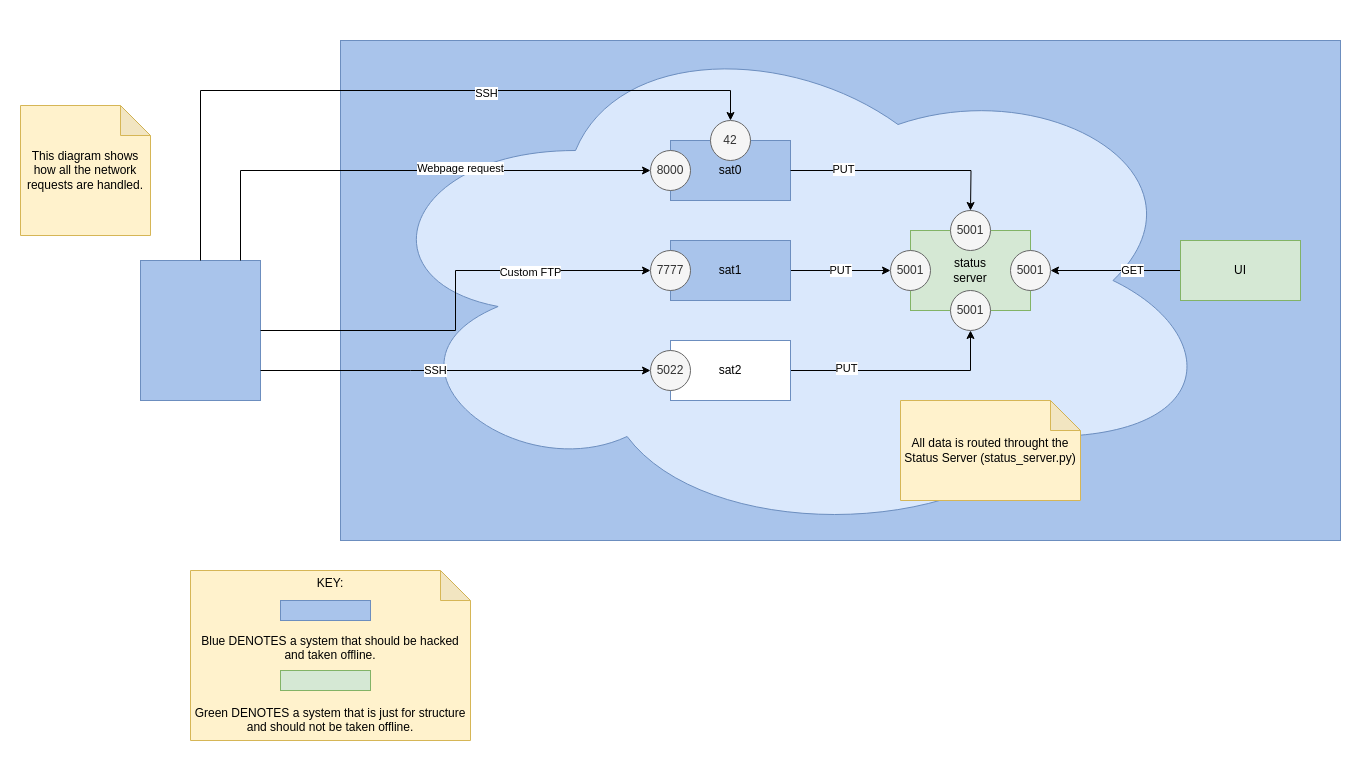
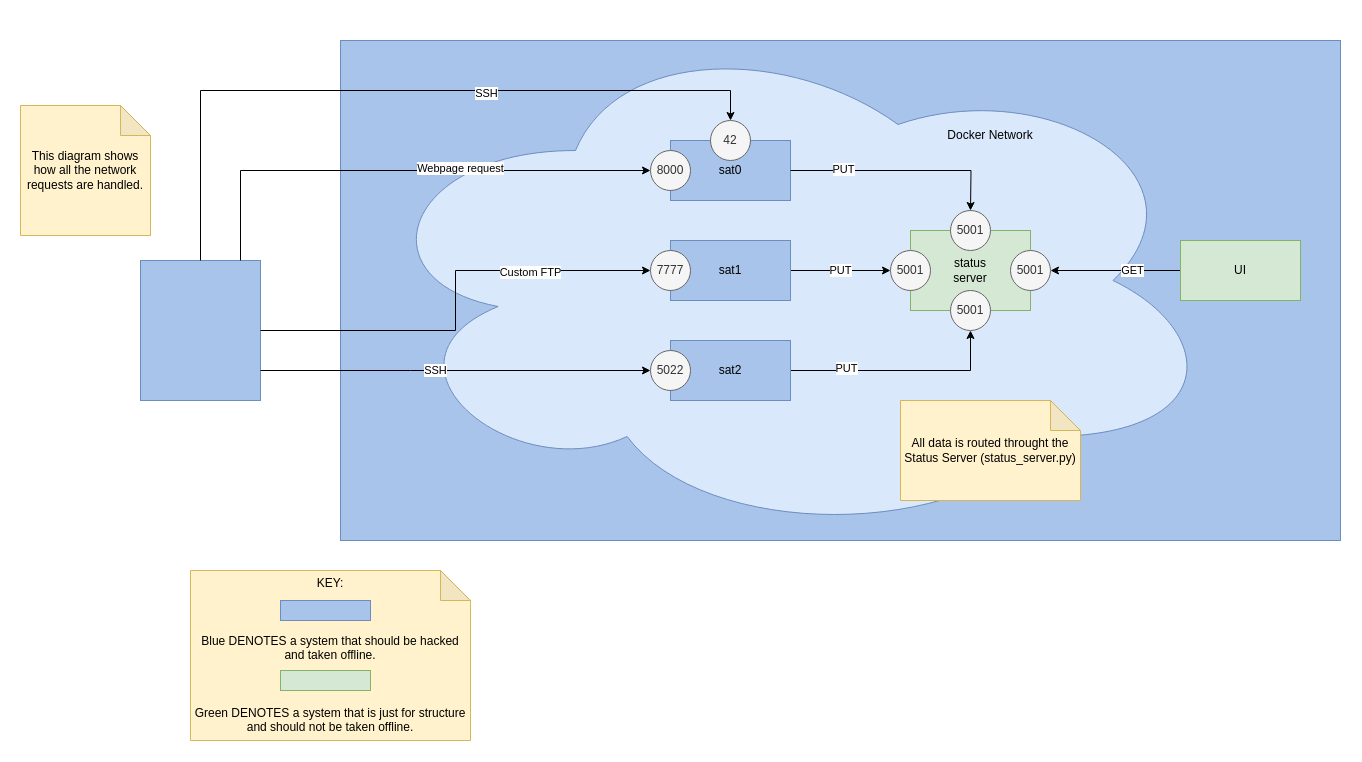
node "Docker Network": added
node "sat2": fillcolor #ffffff -> #a9c4eb
